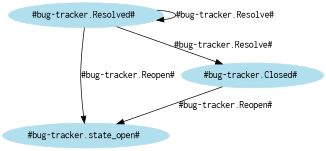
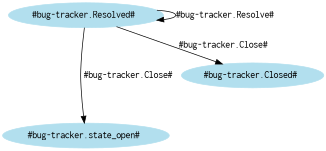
edge "#bug-tracker.Resolved#" -> "#bug-tracker.Closed#": label "#bug-tracker.Resolve#" -> "#bug-tracker.Close#"
edge "#bug-tracker.Resolved#" -> "#bug-tracker.state_open#": label "#bug-tracker.Reopen#" -> "#bug-tracker.Close#"
edge "#bug-tracker.Closed#" -> "#bug-tracker.state_open#": removed, label "#bug-tracker.Reopen#"
